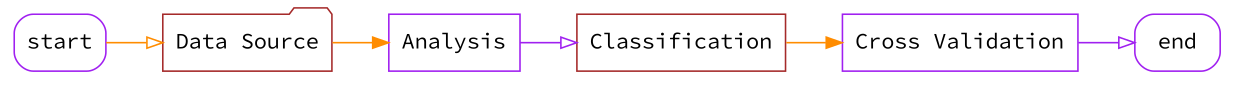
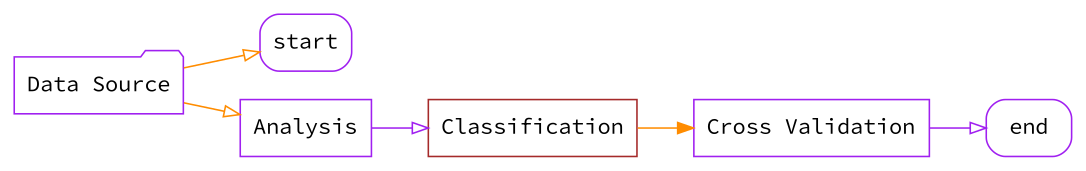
edge "start" -> "Data Source": reversed
node "Data Source": color brown -> purple
edge "Data Source" -> "Analysis": arrowhead normal -> onormal
